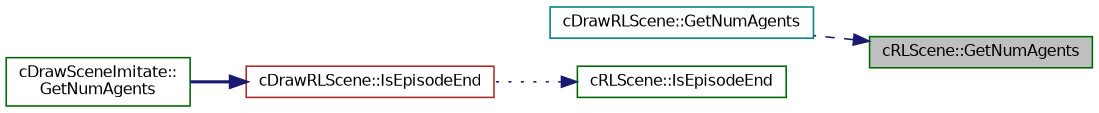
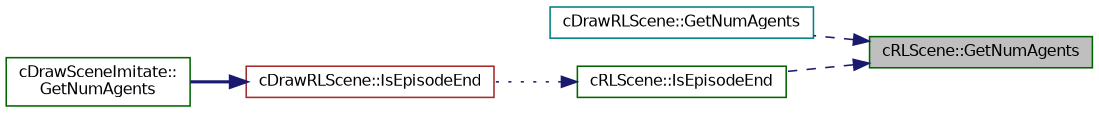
edge "cRLScene::IsEpisodeEnd" -> "cRLScene::GetNumAgents": added
